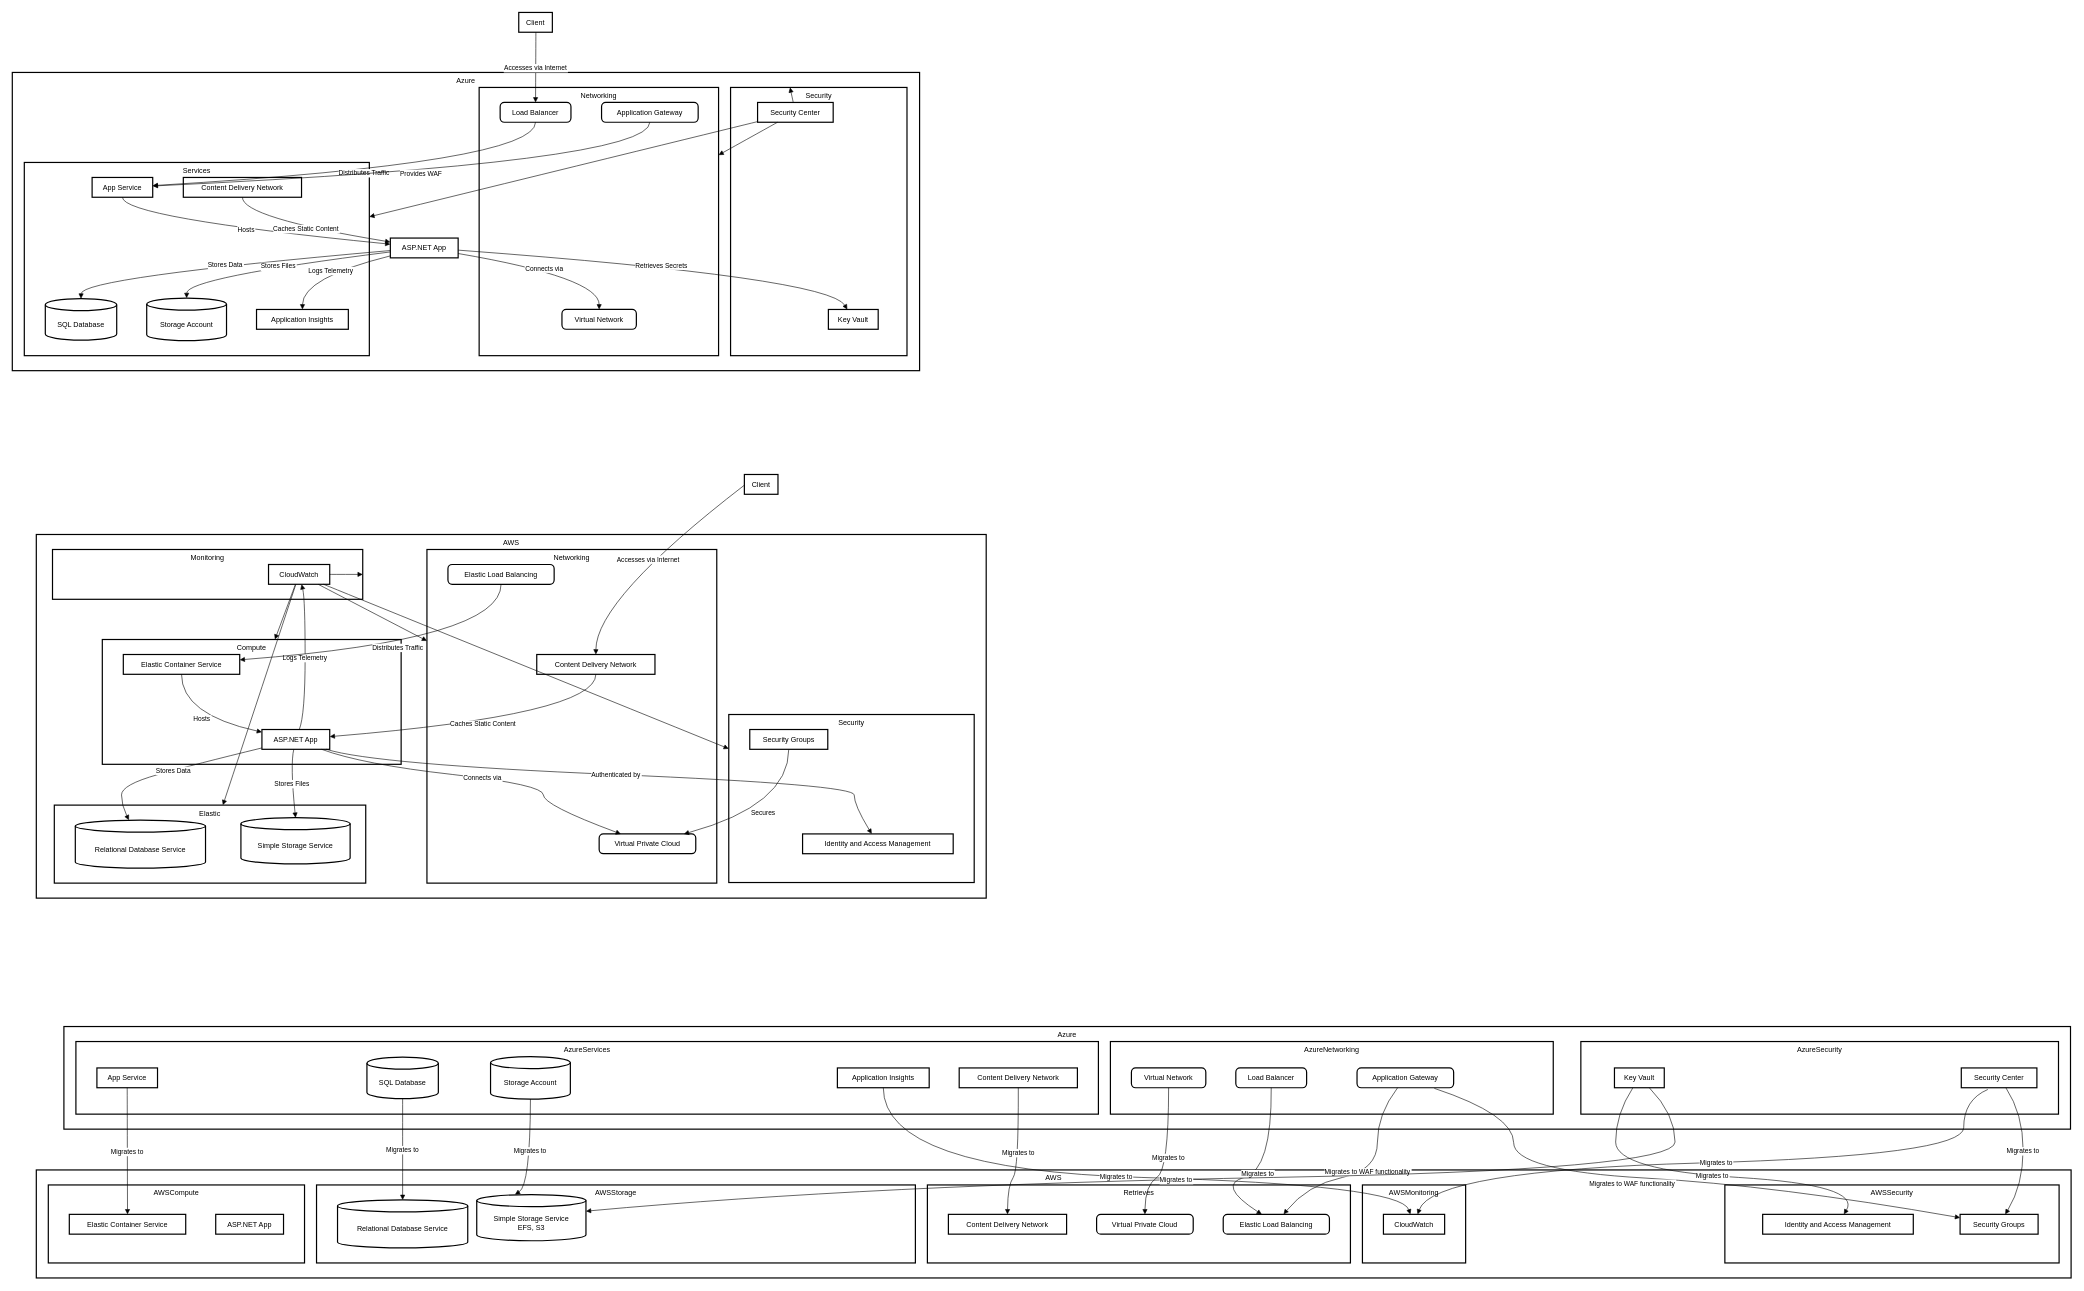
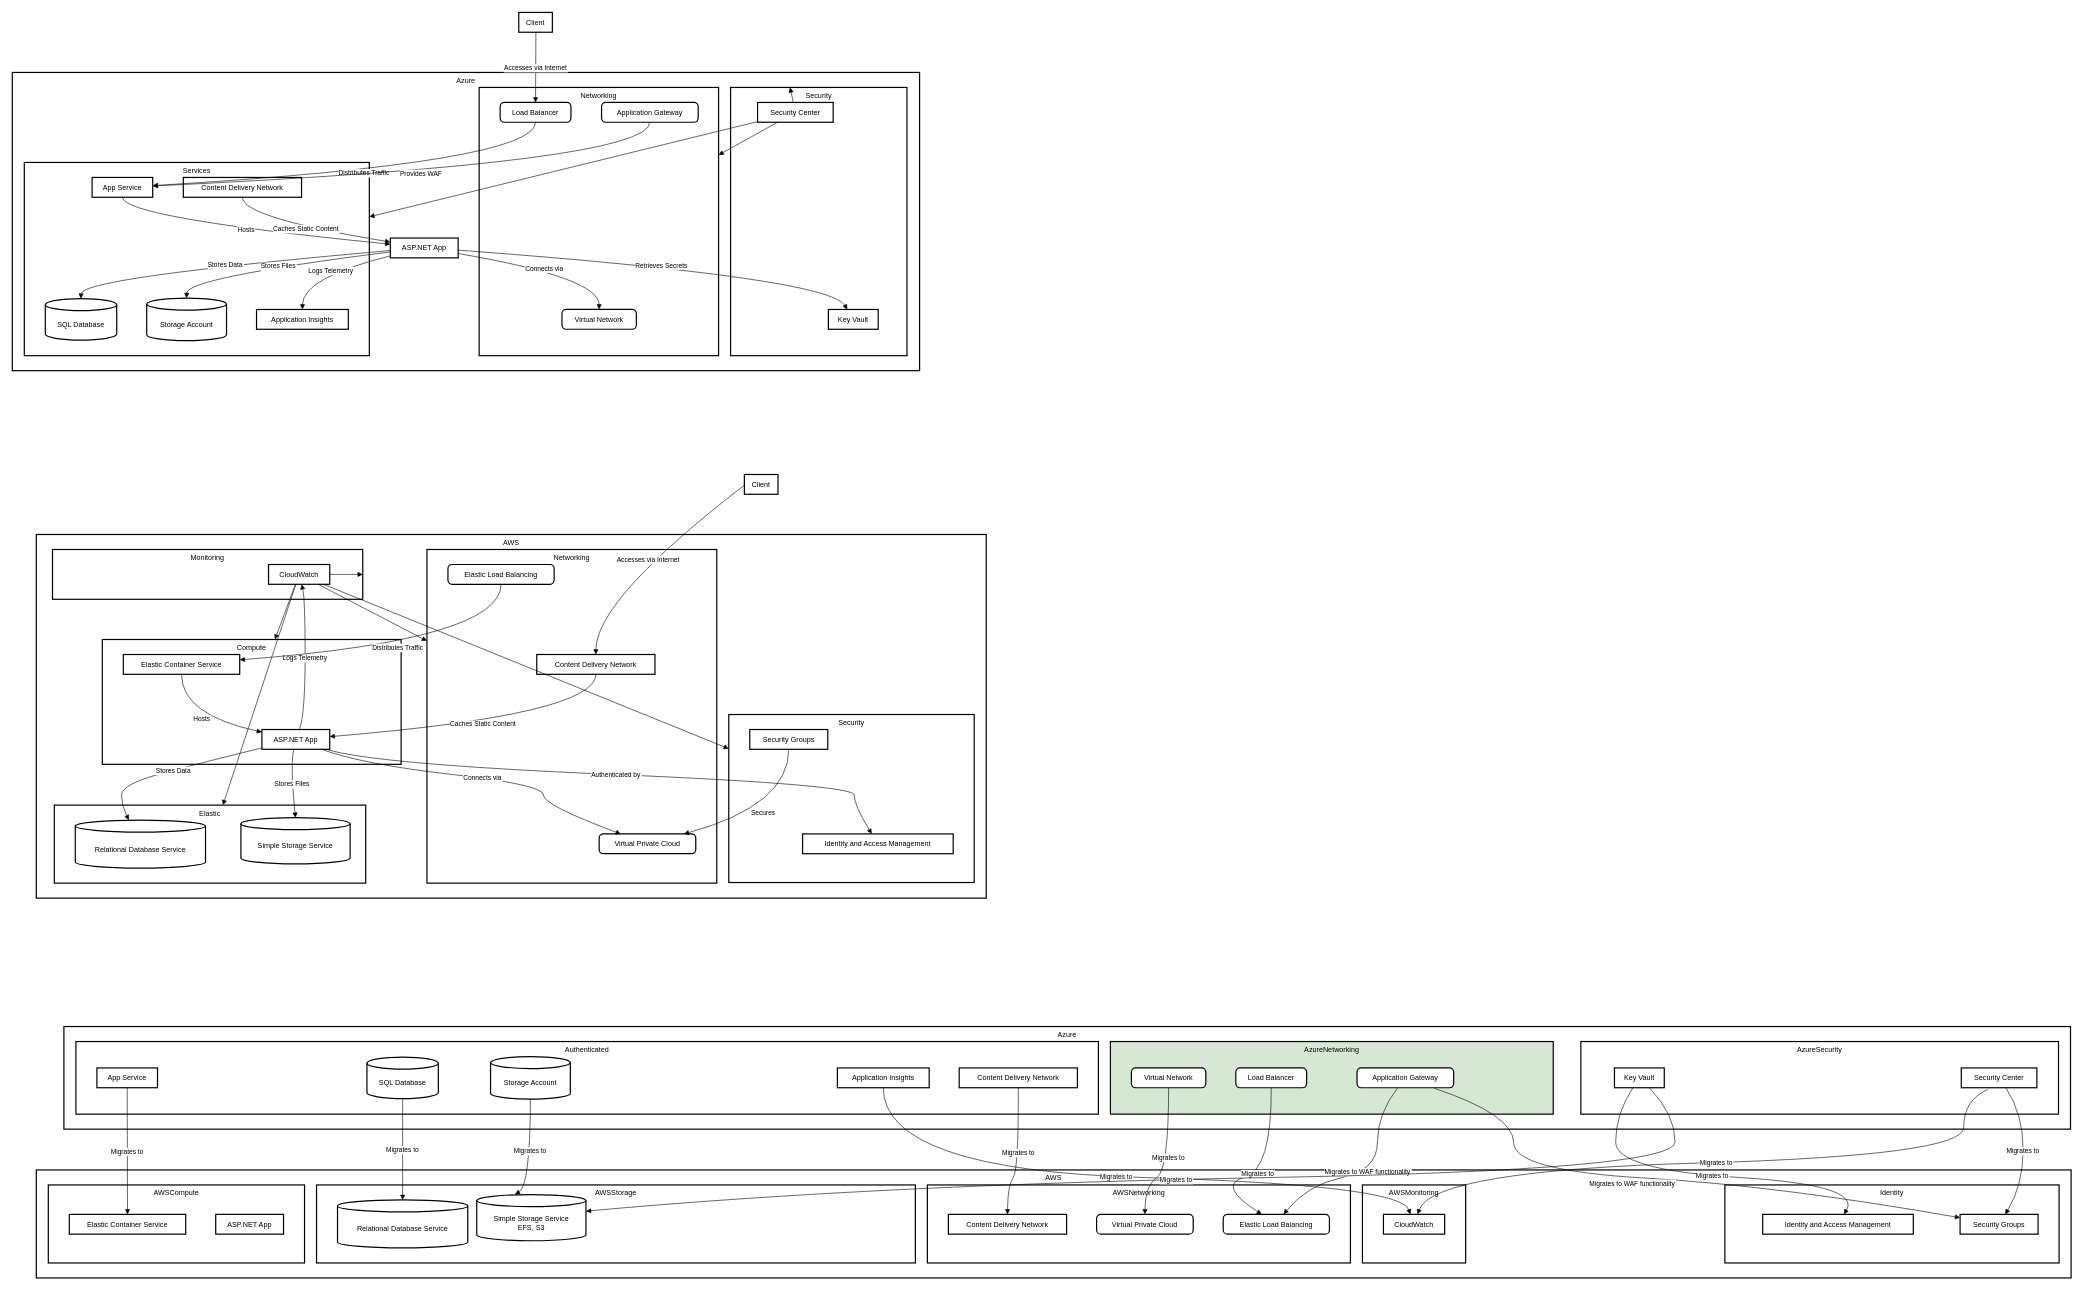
node "AzureServices": label "AzureServices" -> "Authenticated"
node "AzureNetworking": fillcolor #ffffff -> #d5e8d4
node "Retrieves": label "Retrieves" -> "AWSNetworking"
node "AWSSecurity": label "AWSSecurity" -> "Identity"
